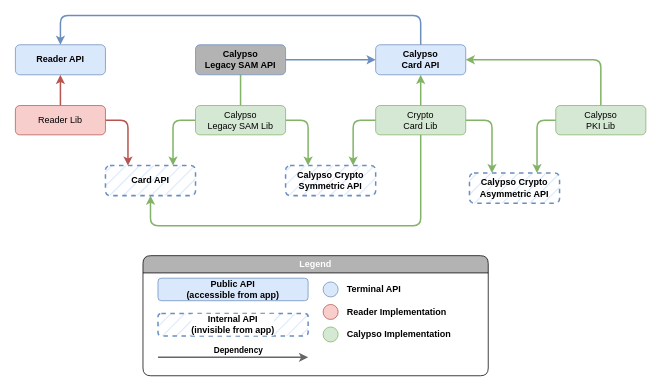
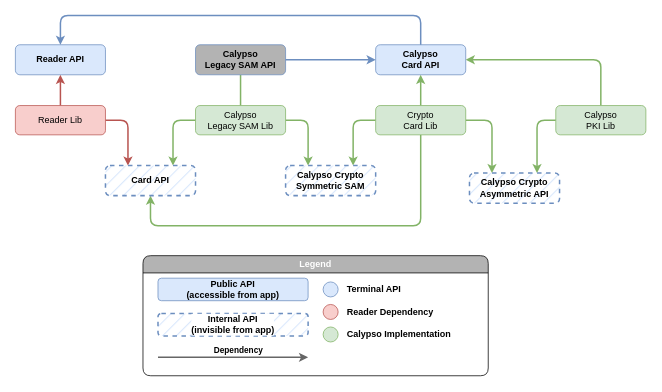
node "Calypso Crypto Symmetric API": label "Calypso Crypto Symmetric API" -> "Calypso Crypto Symmetric SAM"
node "Reader Implementation": label "Reader Implementation" -> "Reader Dependency"
